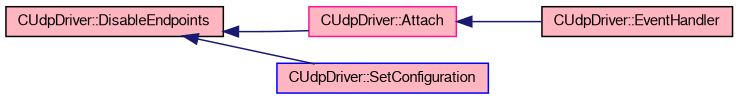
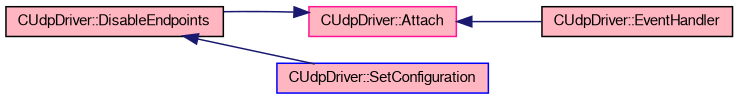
edge "CUdpDriver::Attach" -> "CUdpDriver::DisableEndpoints": reversed
